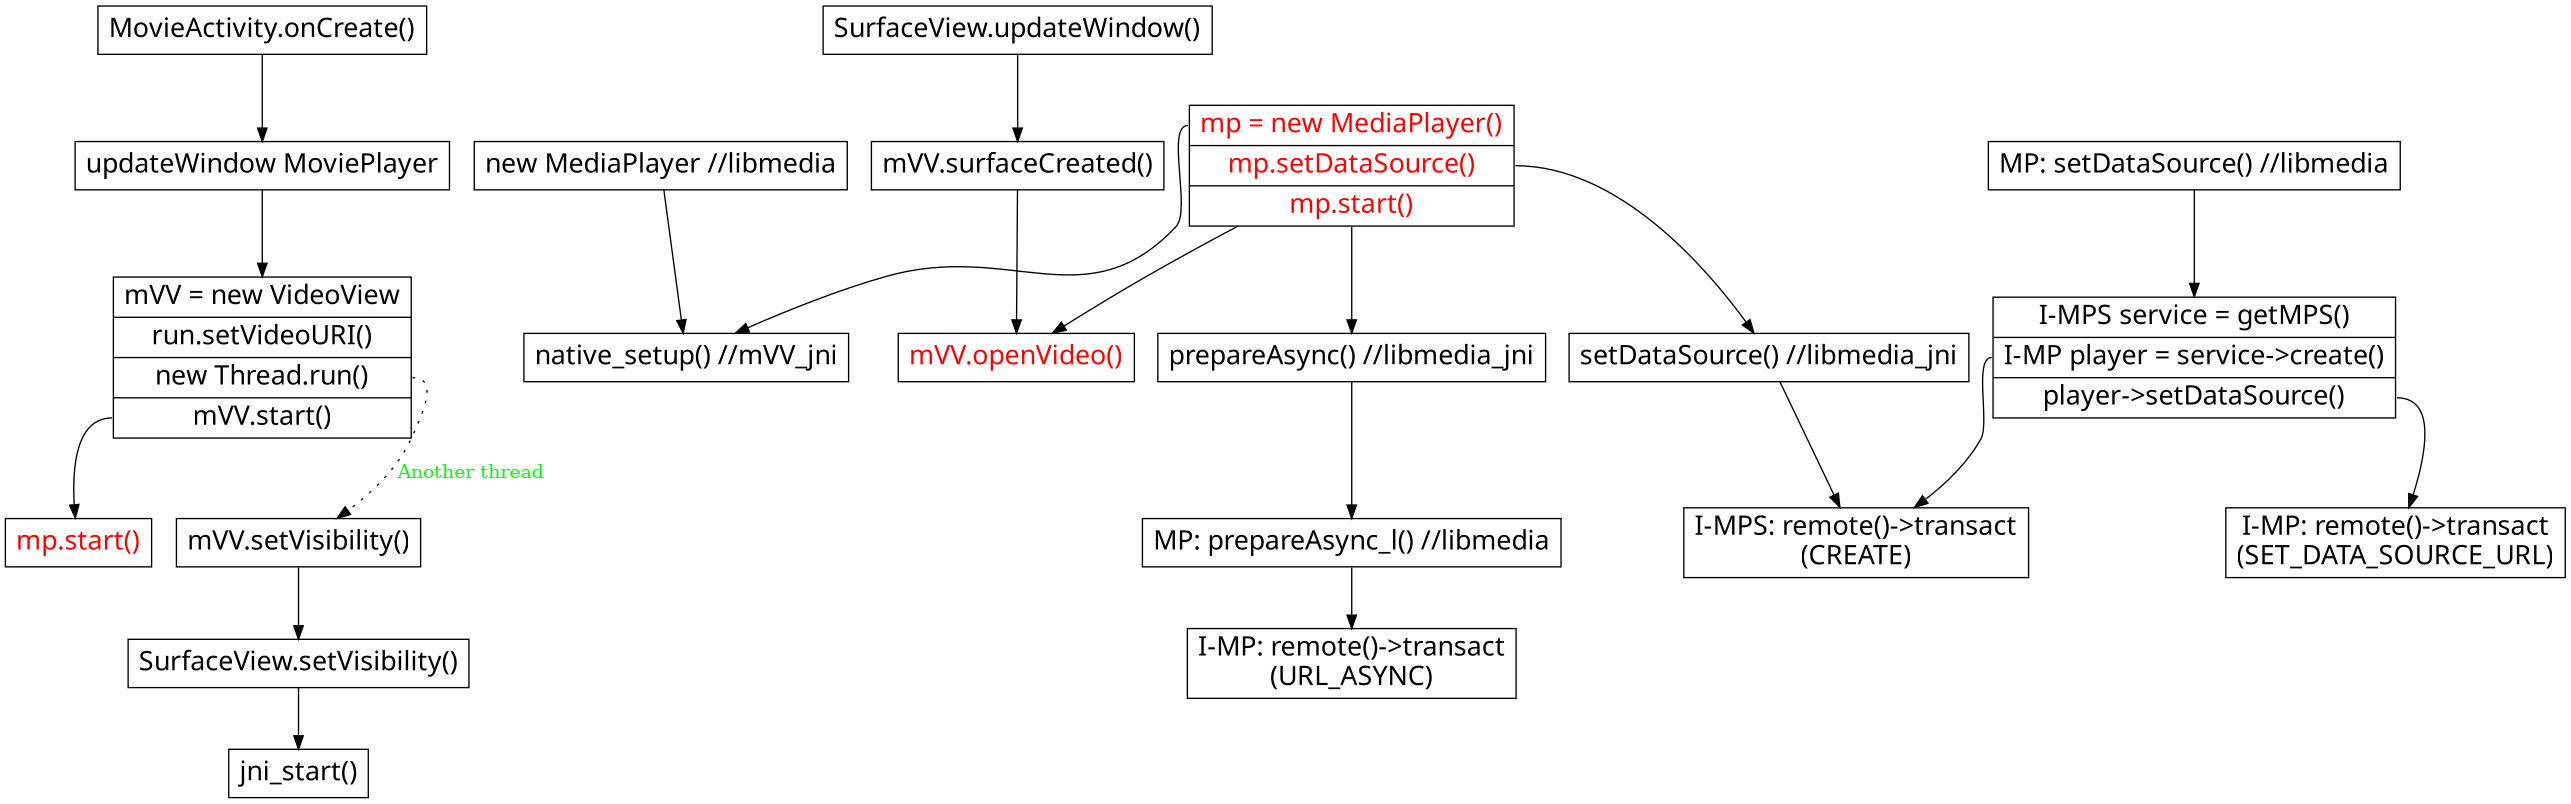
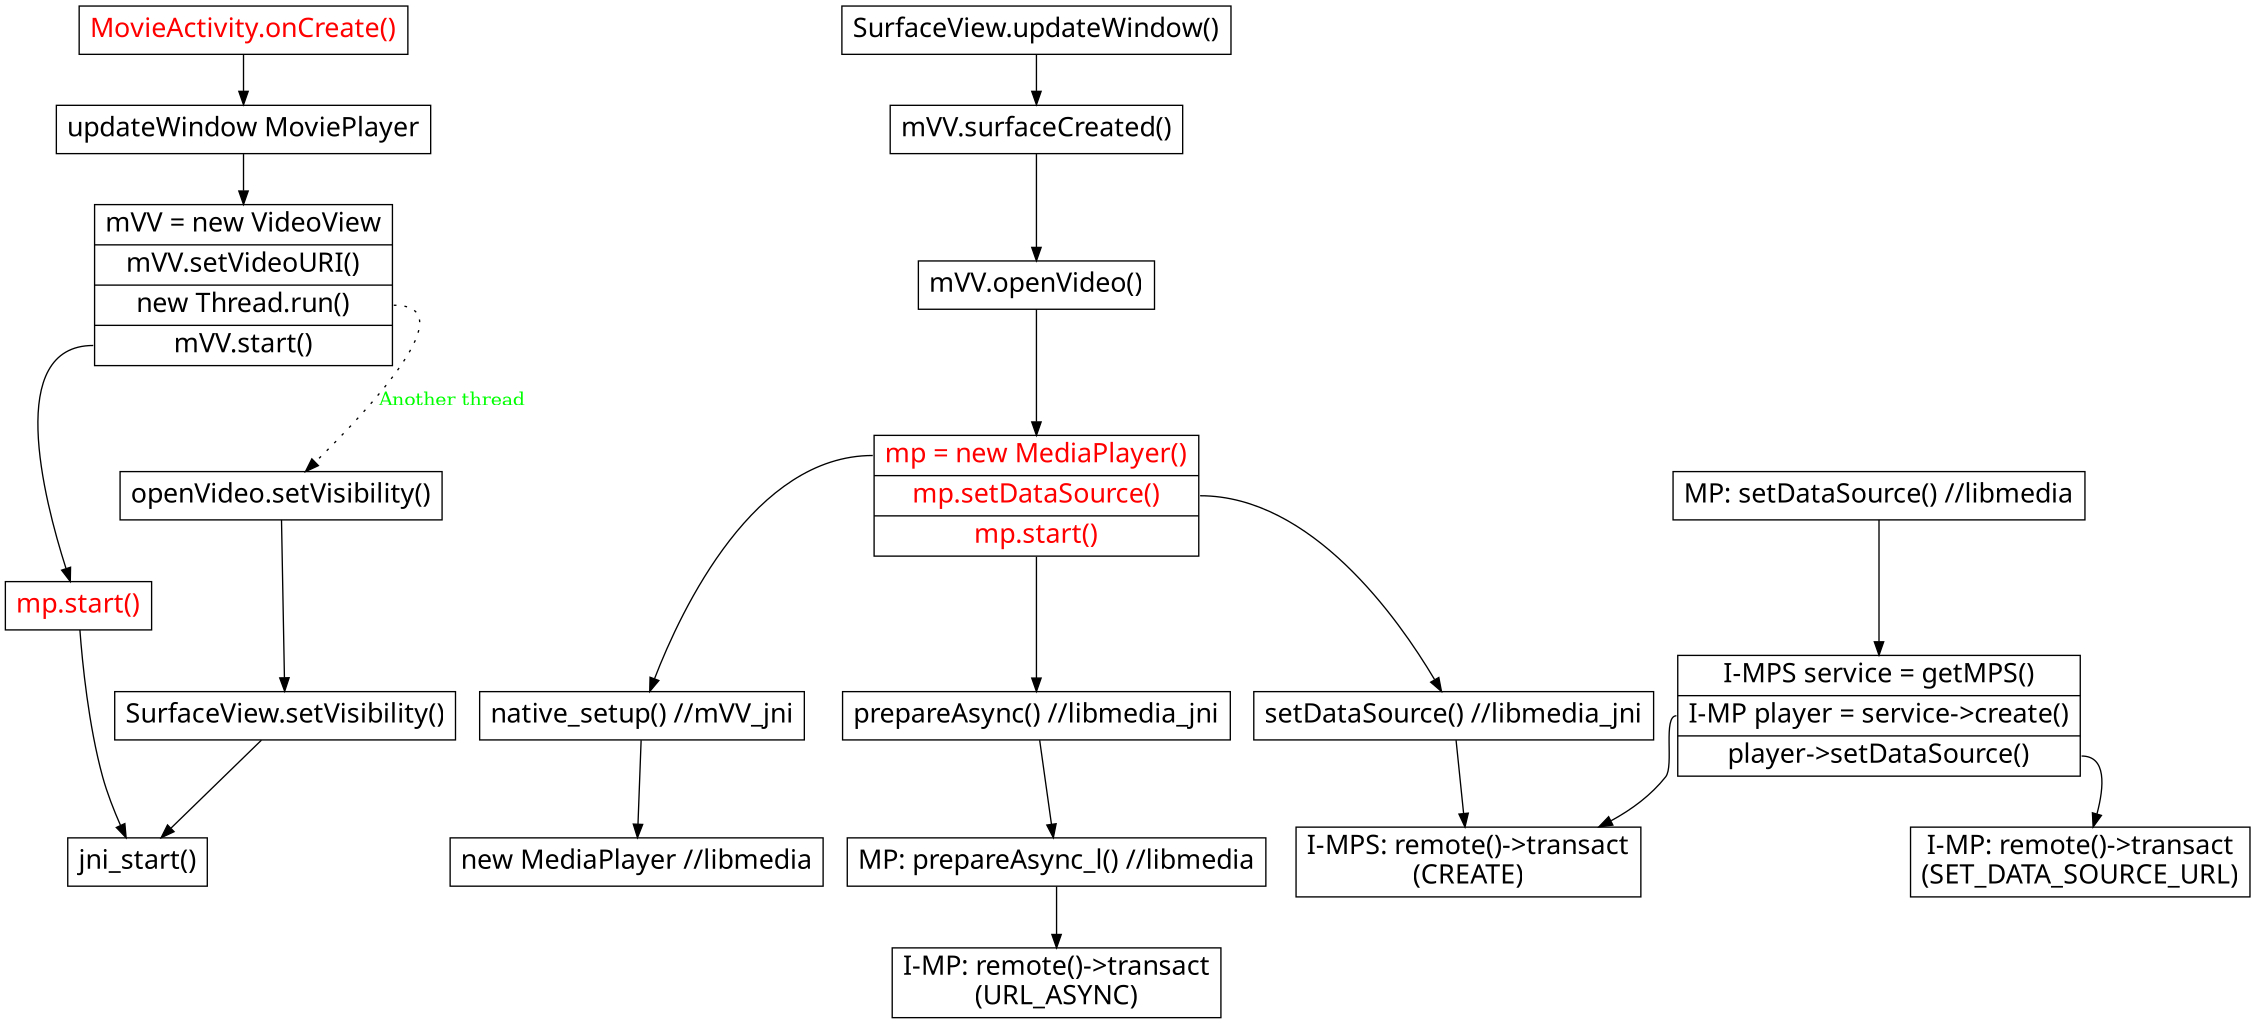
node "MovieActivity.onCreate()": fontcolor black -> RED
edge "new MediaPlayer //libmedia" -> "native_setup() //mVV_jni": reversed
edge "mp = new MediaPlayer()" -> "mVV.openVideo()": reversed
node "mVV = new VideoView": text "run.setVideoURI()" -> "mVV.setVideoURI()"
node "mVV.openVideo()": fontcolor RED -> black
node "mVV.setVisibility()": label "mVV.setVisibility()" -> "openVideo.setVisibility()"
edge "mp.start()" -> "jni_start()": added
